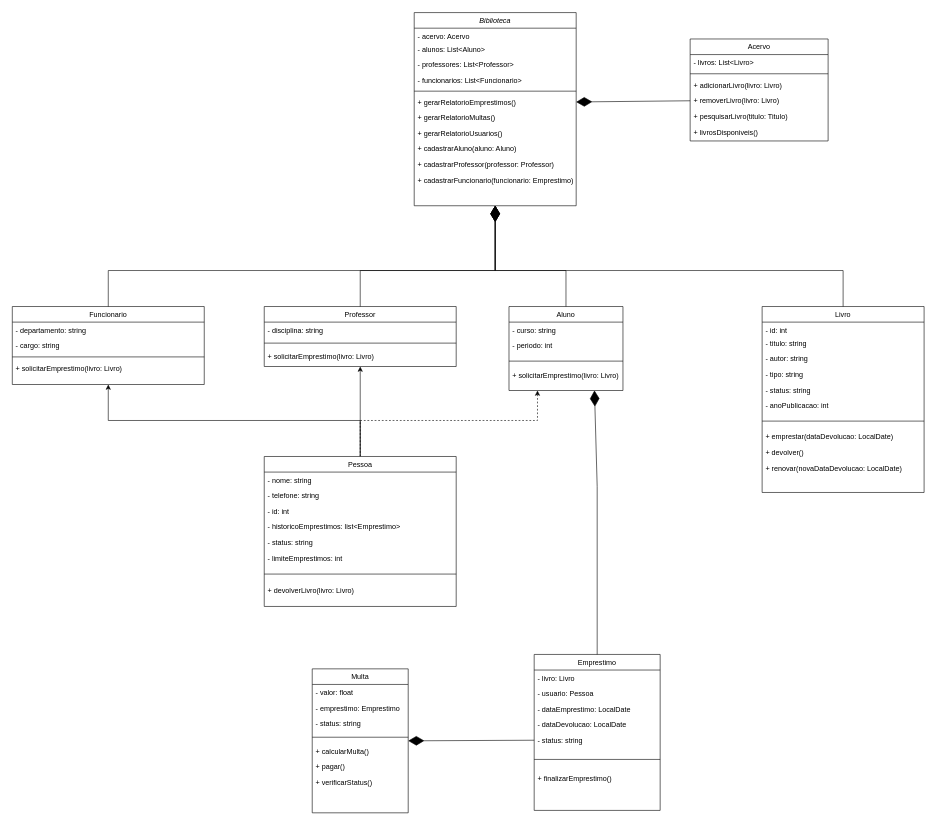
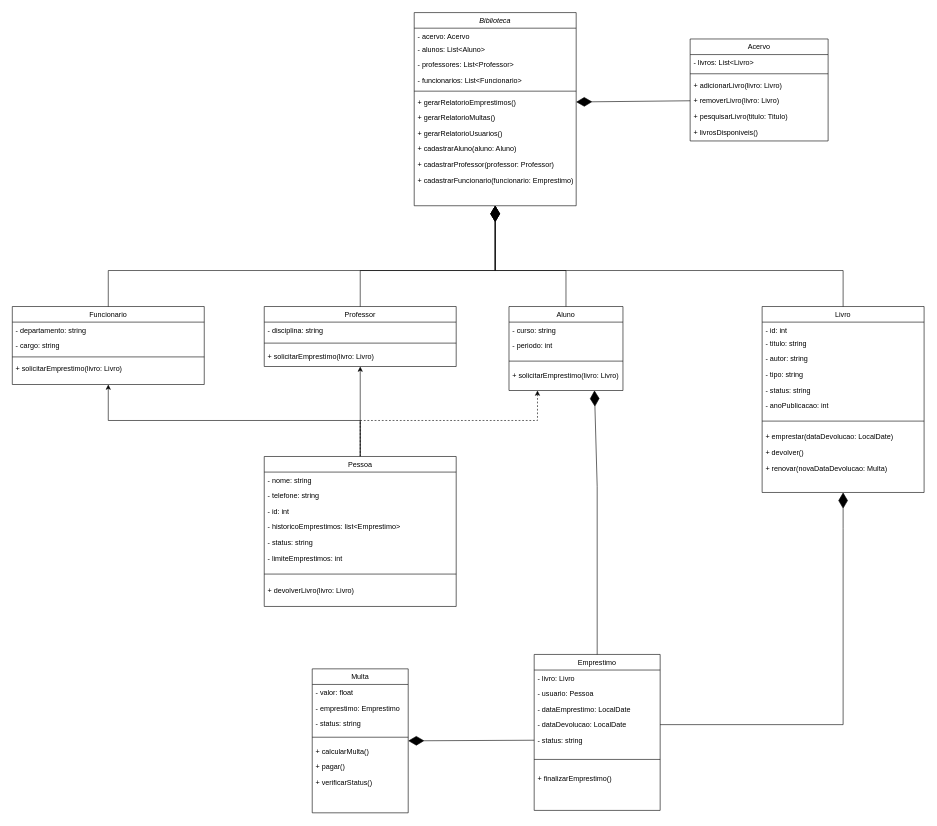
node "+ renovar(novaDataDevolucao: LocalDate)": label "+ renovar(novaDataDevolucao: LocalDate)" -> "+ renovar(novaDataDevolucao: Multa)"
edge "- dataDevolucao: LocalDate" -> "Livro": added
